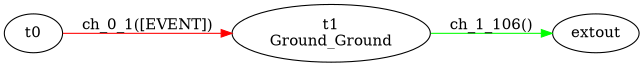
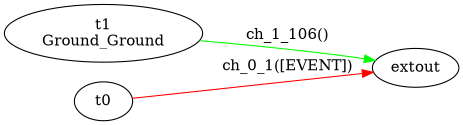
edge "t0" -> "t1 Ground_Ground": now "t0" -> "extout"
